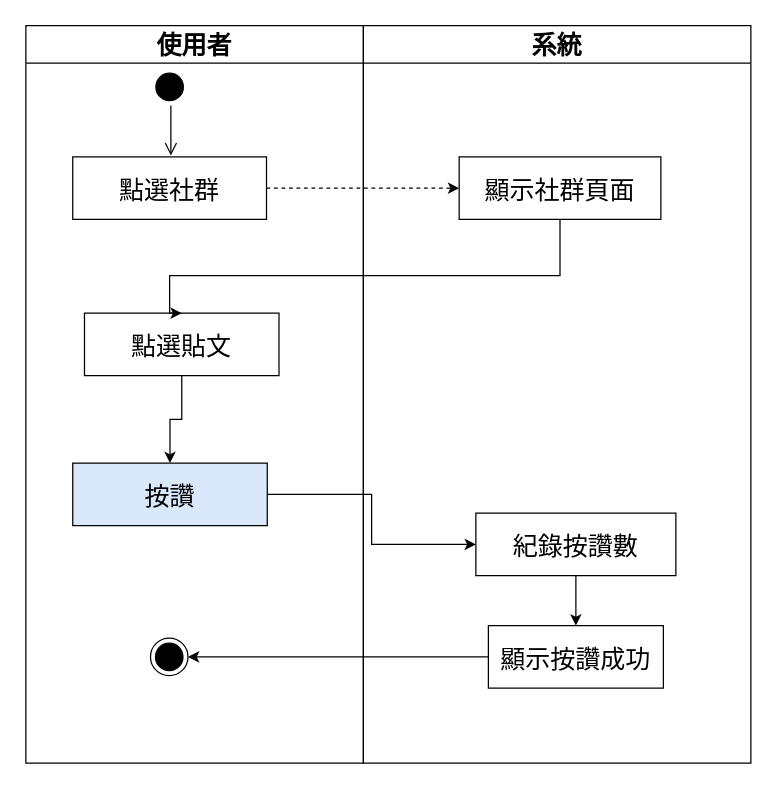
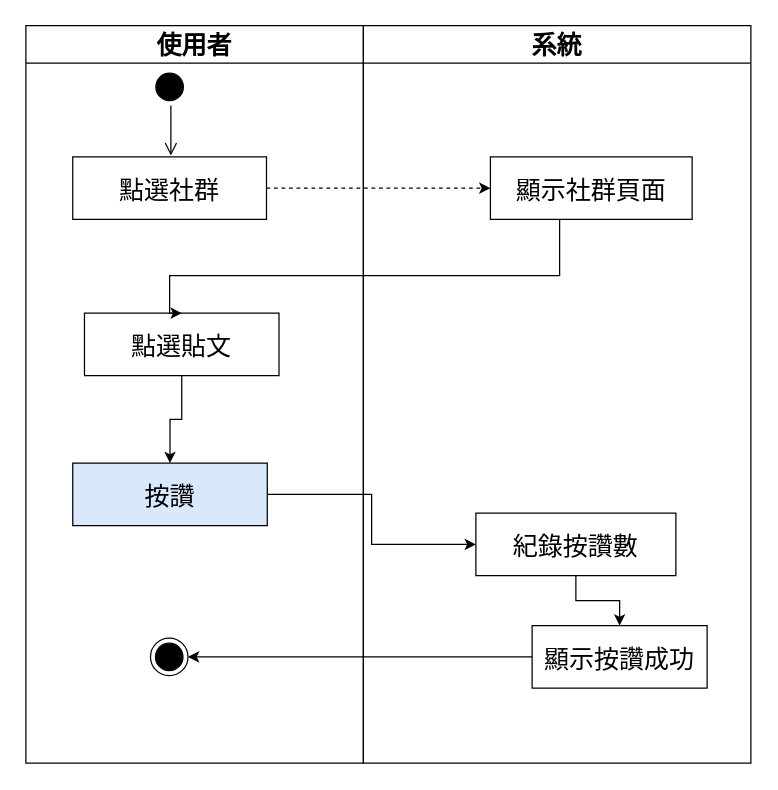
node "顯示社群頁面": moved (560, 188) -> (591, 188)
node "顯示按讚成功": moved (576, 657) -> (619, 657)
